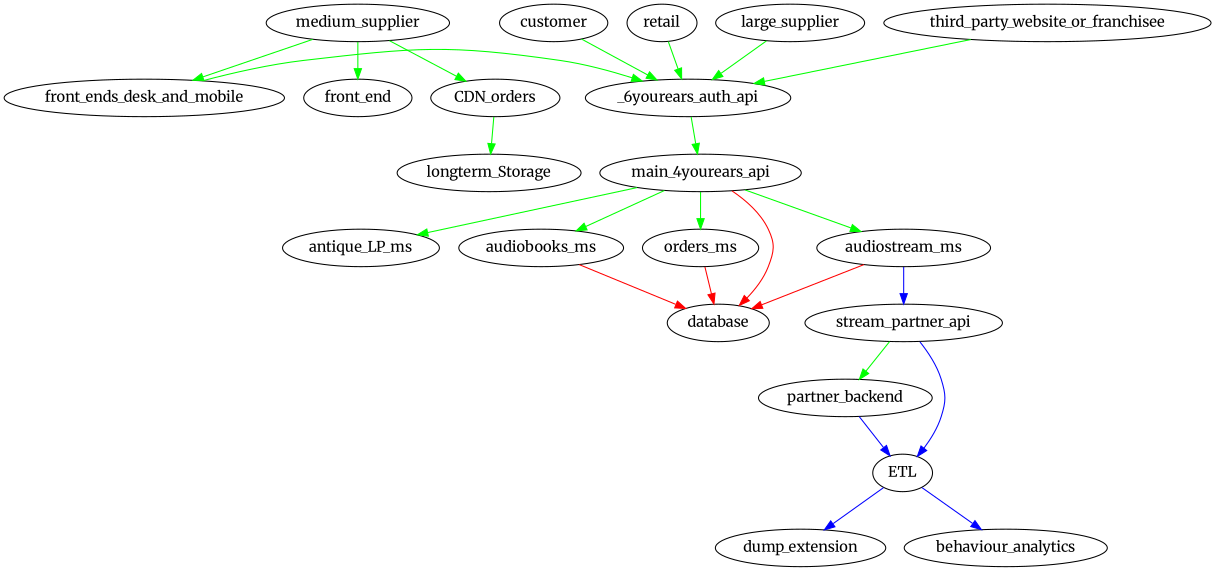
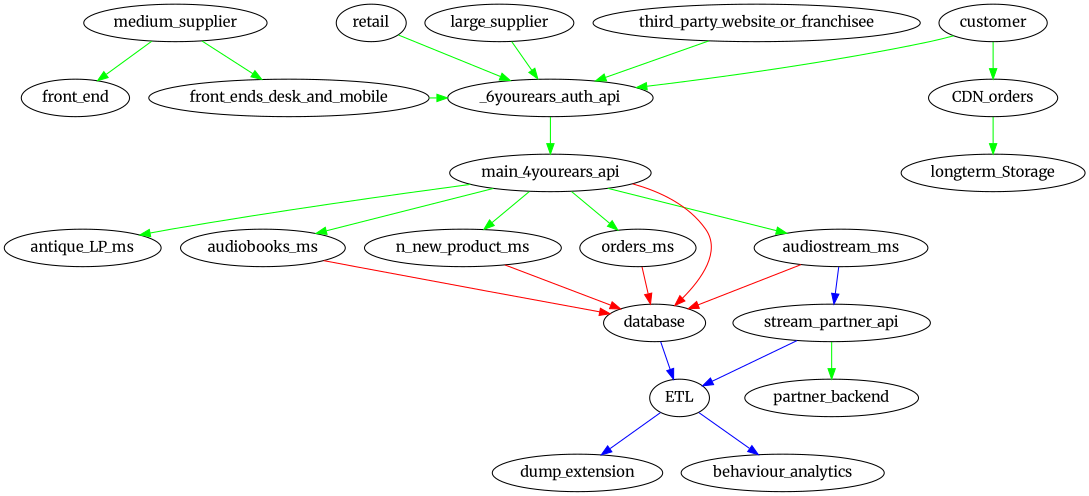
edge "medium_supplier" -> "CDN_orders": now "customer" -> "CDN_orders"
node "n_new_product_ms": added
edge "partner_backend" -> "ETL": now "database" -> "ETL"
